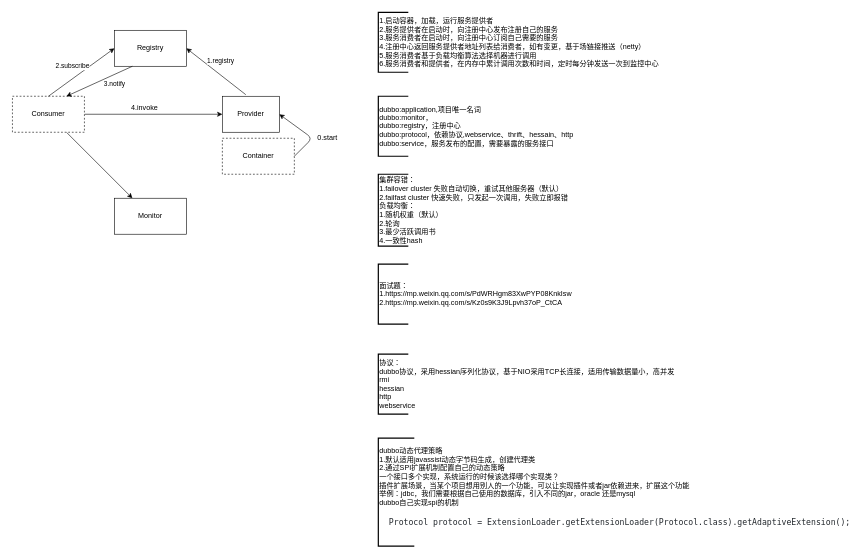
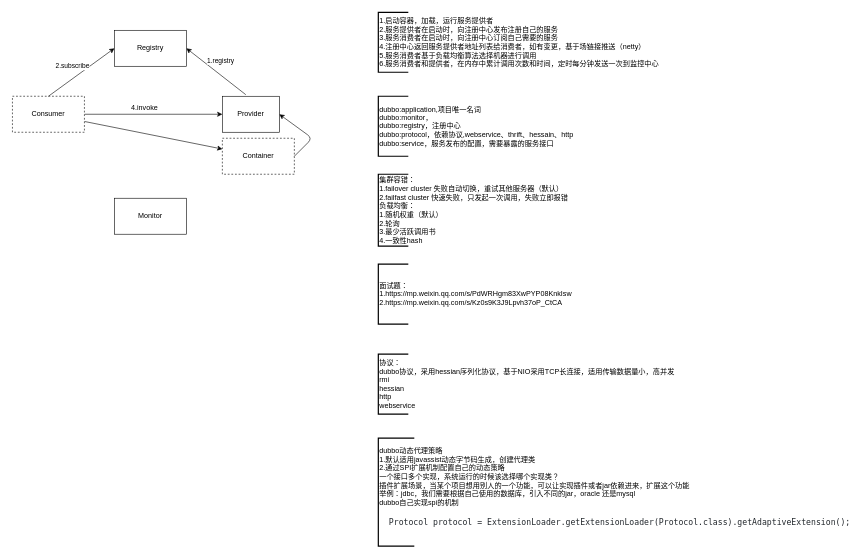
edge "Registry" -> "Consumer": removed, label "3.notify"
node "0.start": removed
edge "Consumer" -> "Monitor": now "Consumer" -> "Container"
